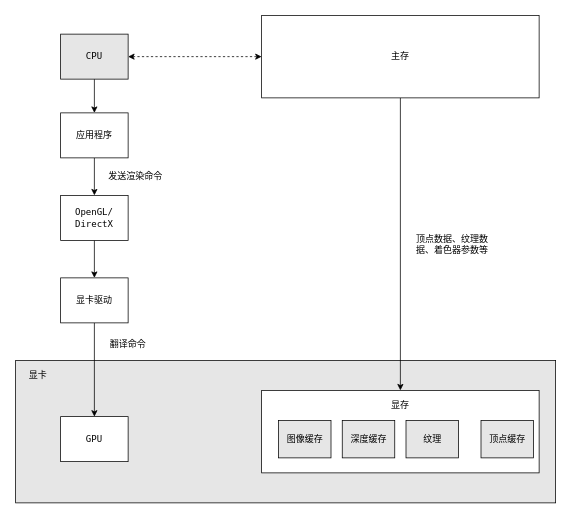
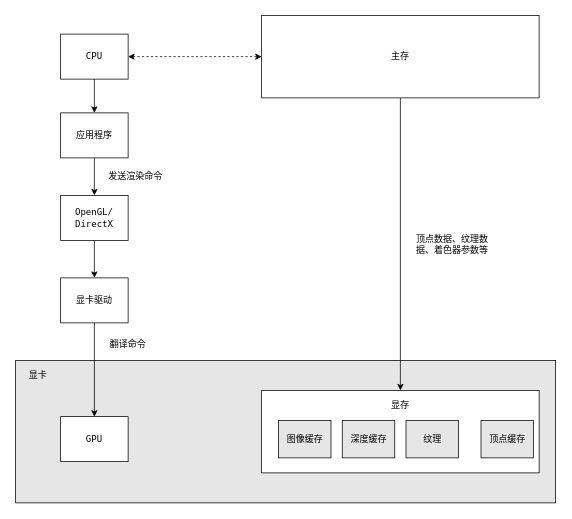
node "CPU": fillcolor #e6e6e6 -> #ffffff
